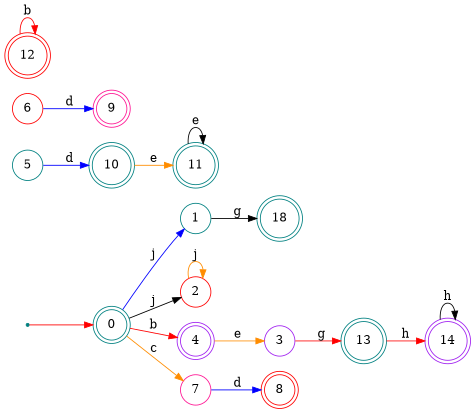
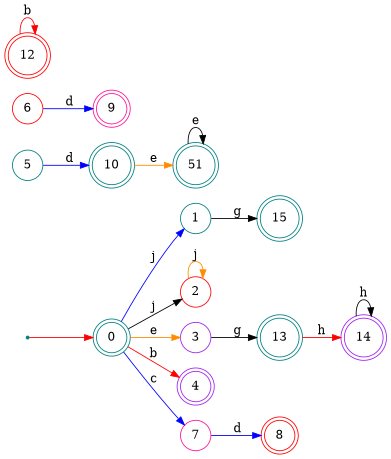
node "11": label "11" -> "51"
node "18": label "18" -> "15"
edge "4" -> "3": now "0" -> "3"
edge "3" -> "13": color red -> black
edge "0" -> "7": color darkorange -> blue
